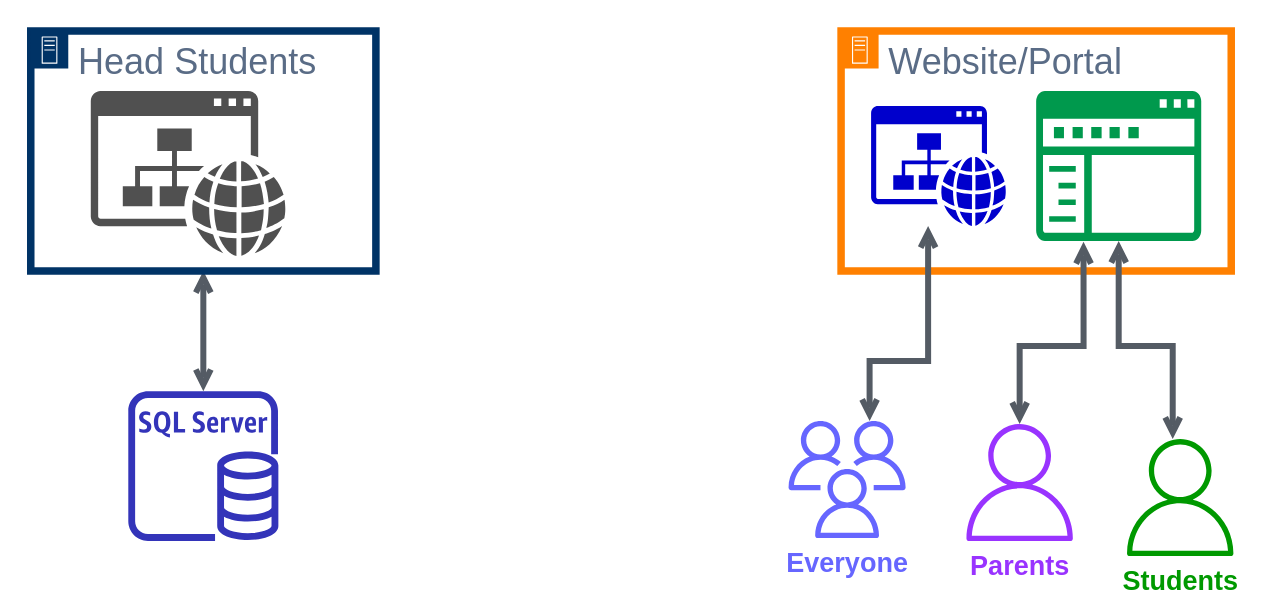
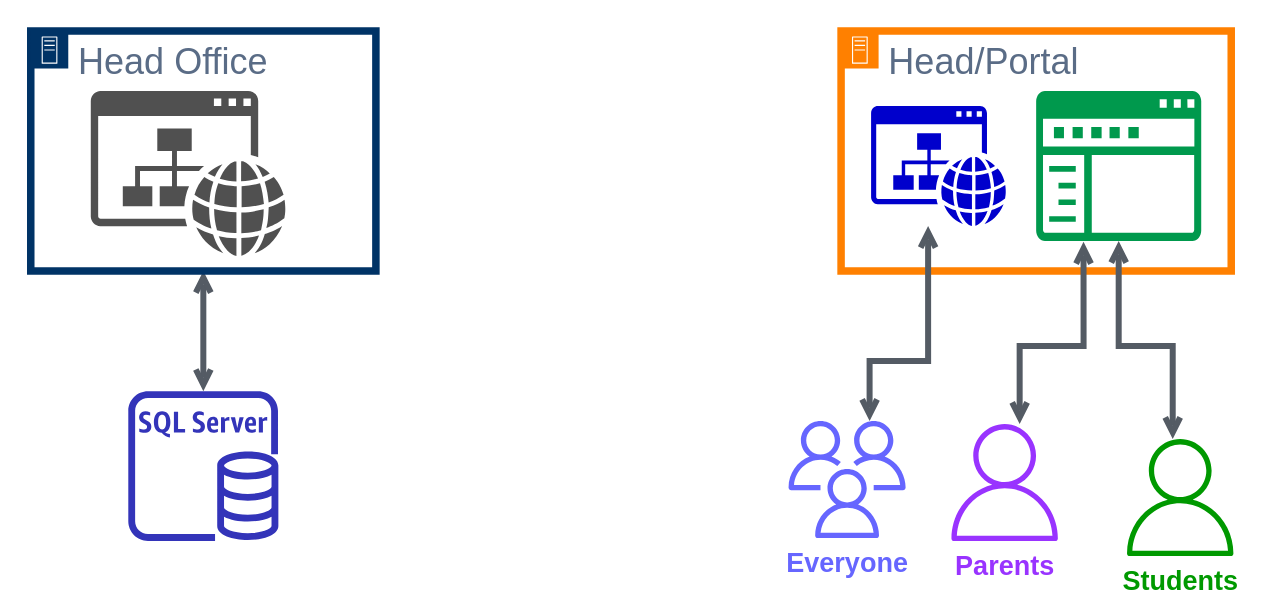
node "Head Students": label "Head Students" -> "Head Office"
node "Website/Portal": label "Website/Portal" -> "Head/Portal"
node "Parents": moved (1019, 482) -> (1004, 482)
